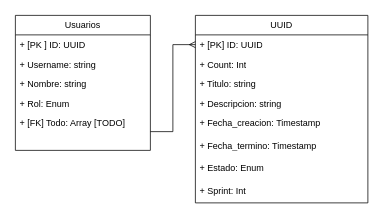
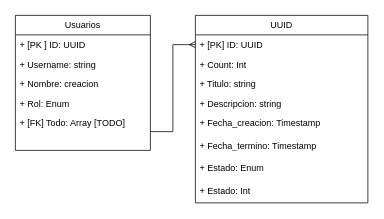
node "+ Nombre: string": label "+ Nombre: string" -> "+ Nombre: creacion"
node "+ Sprint: Int": label "+ Sprint: Int" -> "+ Estado: Int"
